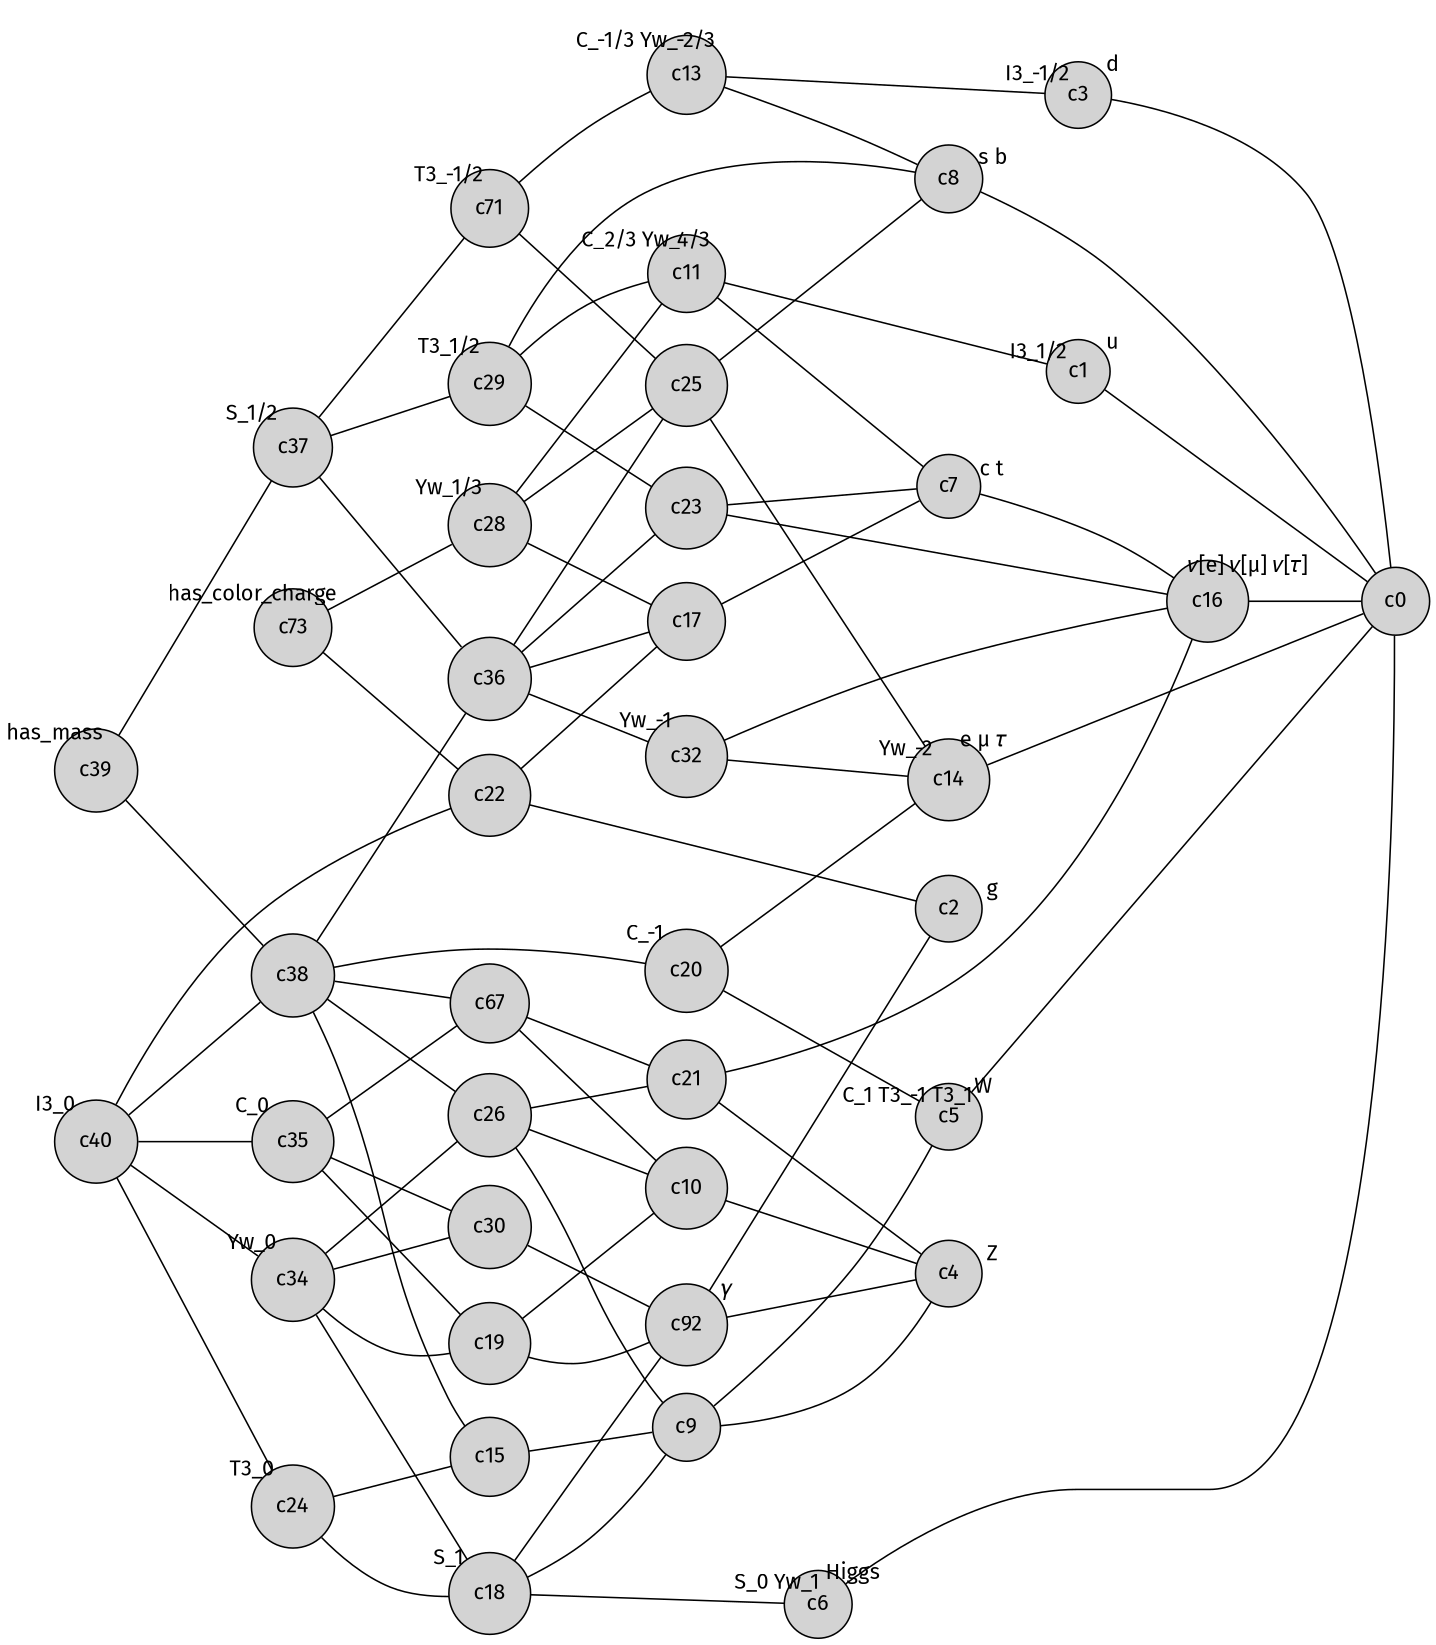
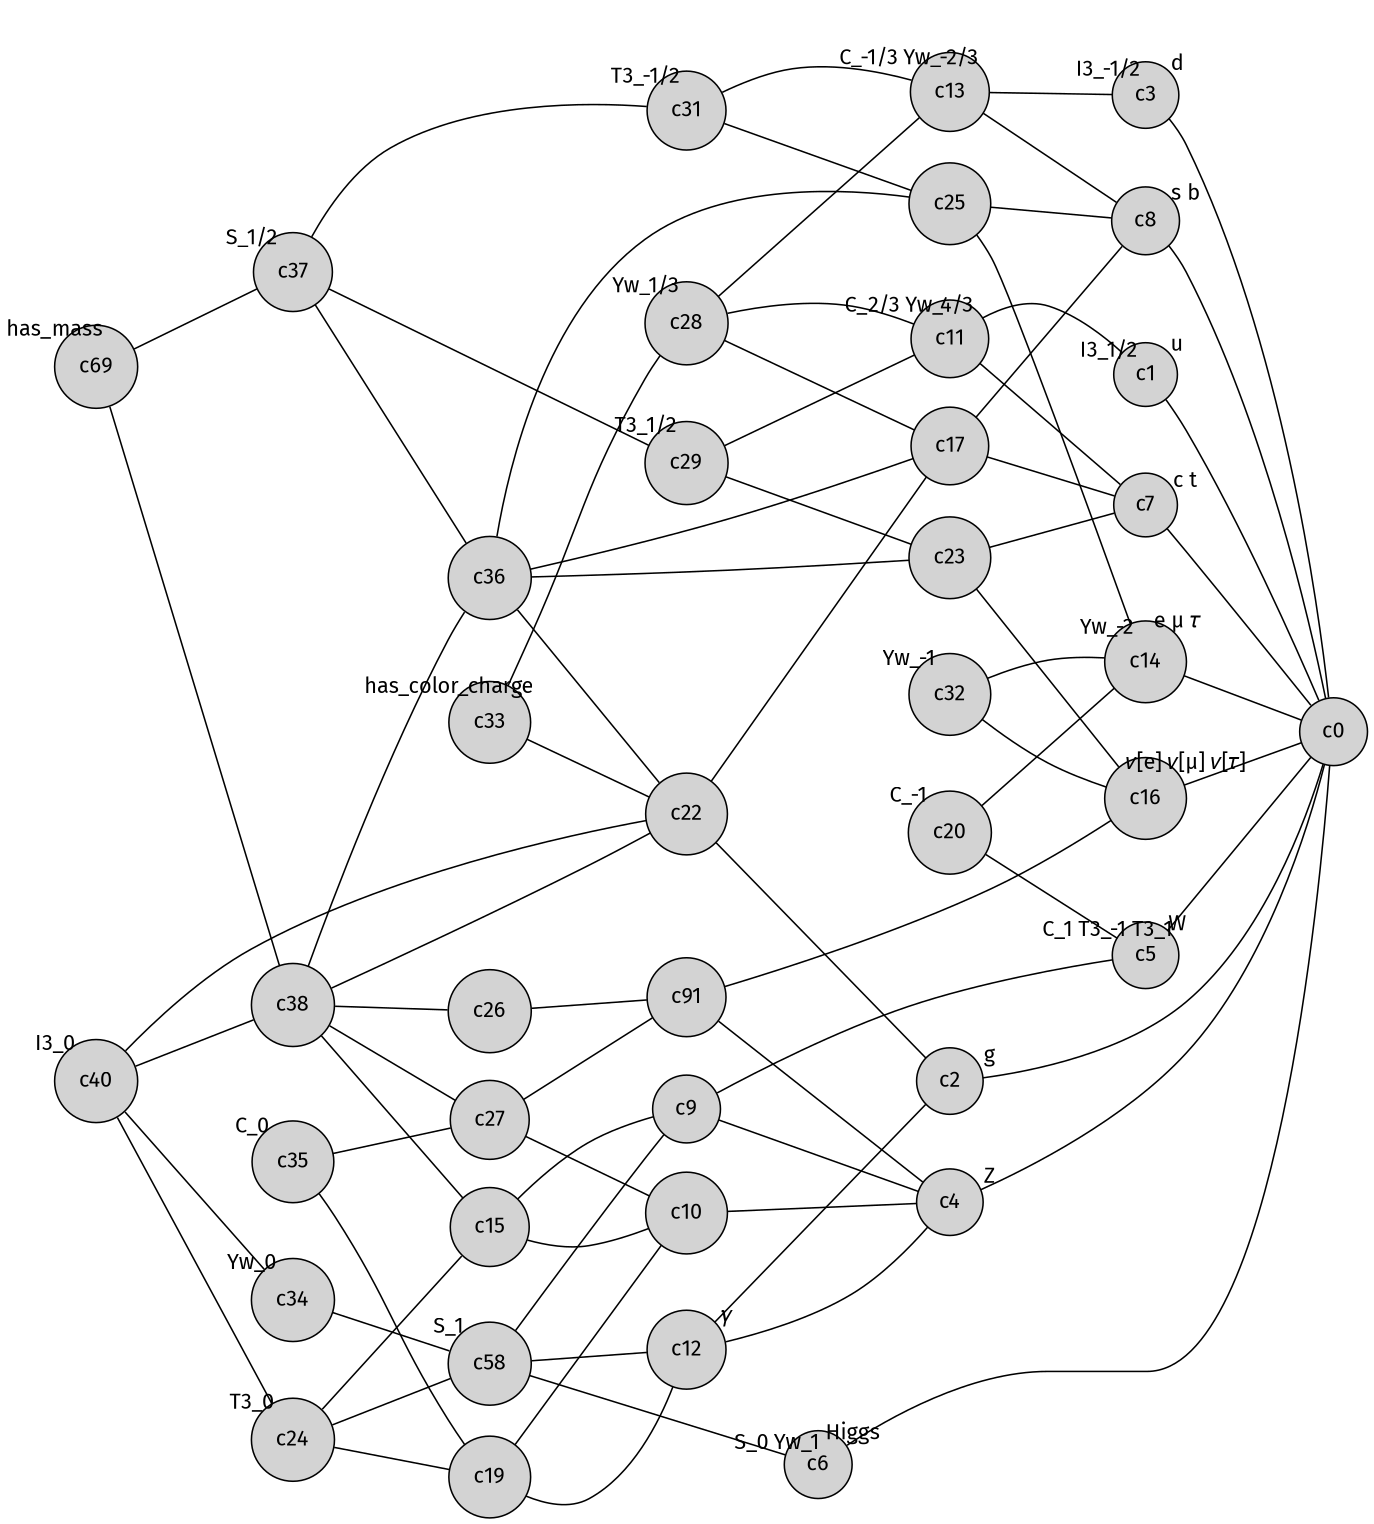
edge "c8" -- "c29": now "c8" -- "c17"
node "c71": label "c71" -> "c31"
edge "c25" -- "c28": now "c13" -- "c28"
edge "c7" -- "c16": now "c7" -- "c0"
node "c73": label "c73" -> "c33"
edge "c36" -- "c32": now "c36" -- "c22"
node "c39": label "c39" -> "c69"
edge "c20" -- "c38": now "c22" -- "c38"
edge "c0" -- "c2": added
node "c67": label "c67" -> "c27"
edge "c0" -- "c4": added
node "c21": label "c21" -> "c91"
edge "c40" -- "c35": removed
edge "c26" -- "c10": now "c15" -- "c10"
edge "c26" -- "c34": removed
node "c30": removed
edge "c26" -- "c9": removed
node "c92": label "c92" -> "c12"
edge "c34" -- "c19": now "c24" -- "c19"
node "c18": label "c18" -> "c58"
